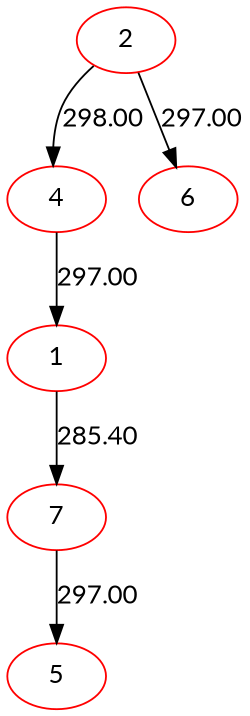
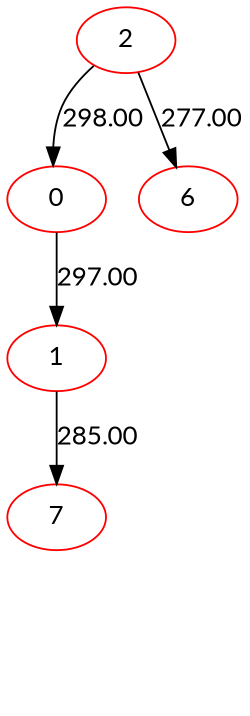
edge "2" -> "6": label "297.00" -> "277.00"
node "4": label "4" -> "0"
edge "1" -> "7": label "285.40" -> "285.00"
node "5": removed
